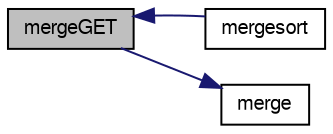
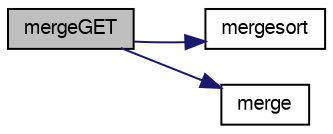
edge "mergesort" -> "mergeGET": reversed
